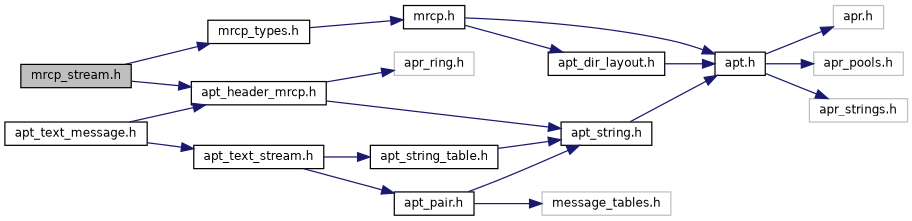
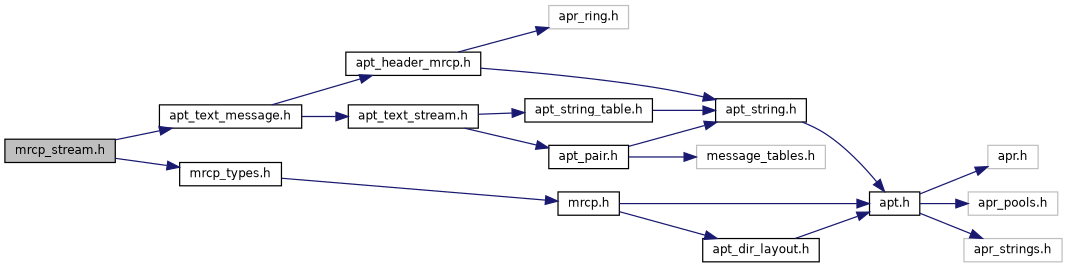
edge "mrcp_stream.h" -> "apt_header_mrcp.h": now "mrcp_stream.h" -> "apt_text_message.h"
